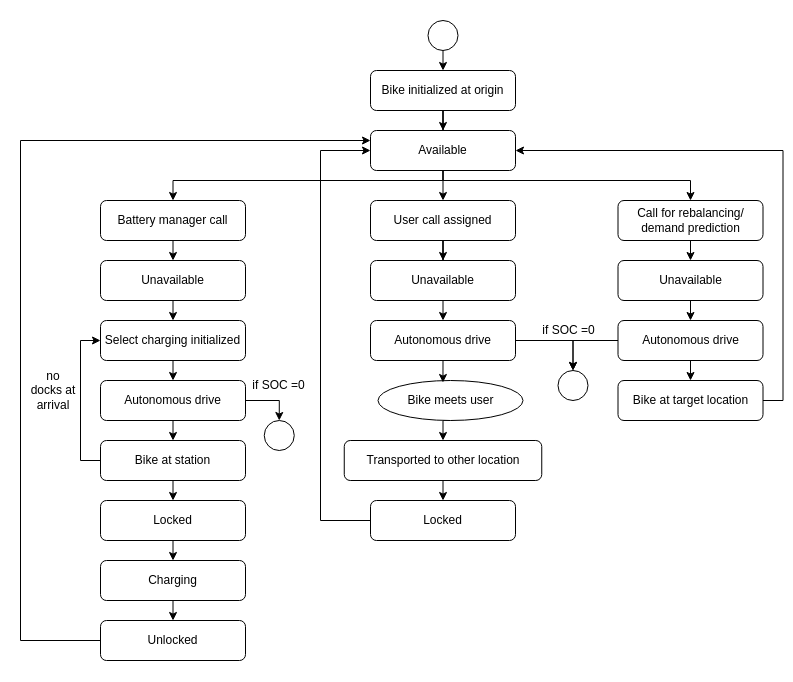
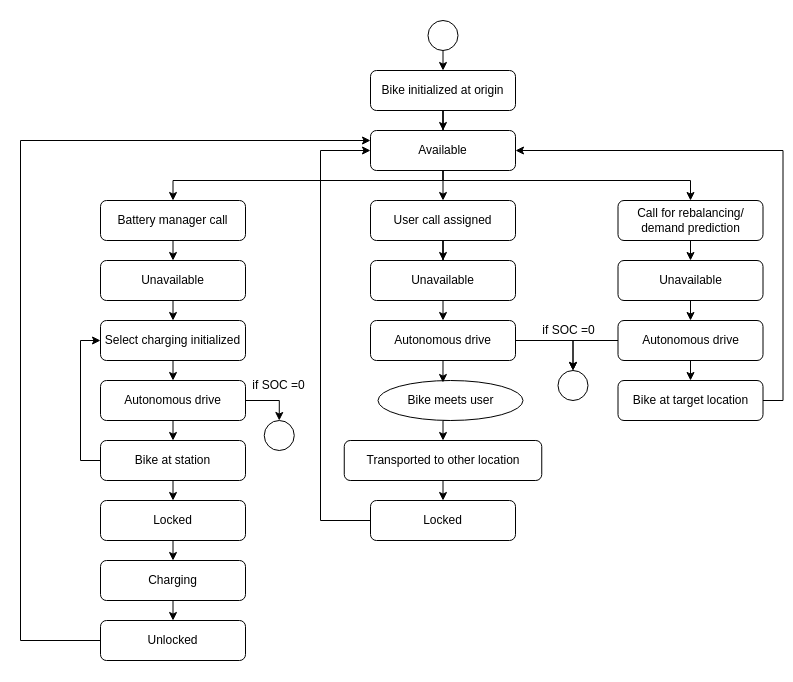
node "no docks at arrival": removed
